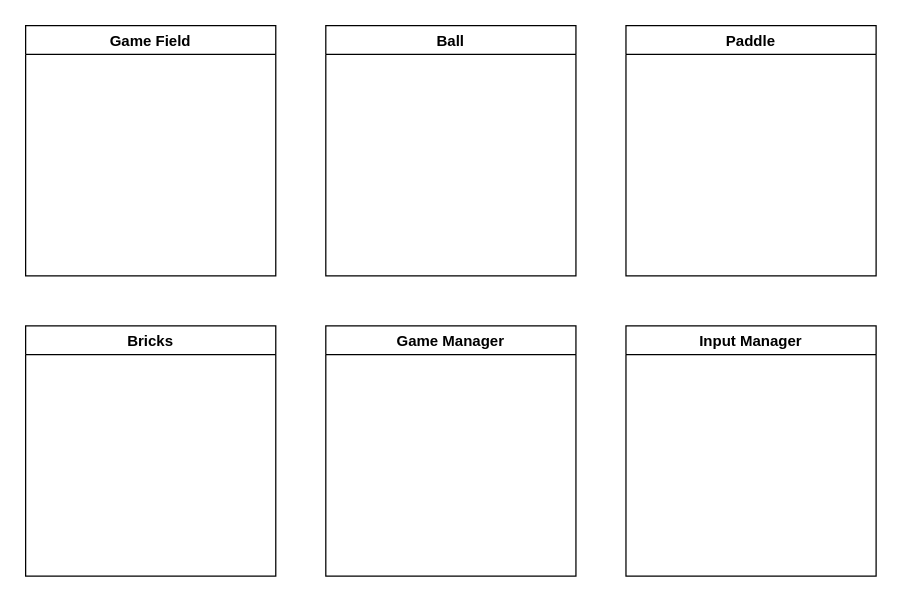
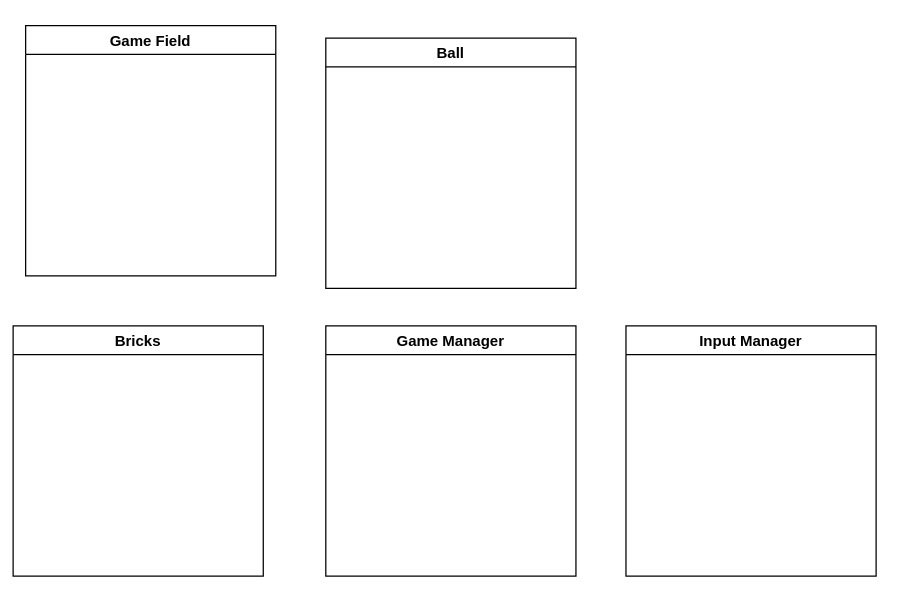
node "Ball": moved (451, 151) -> (451, 163)
node "Paddle": removed
node "Bricks": moved (151, 451) -> (138, 451)
